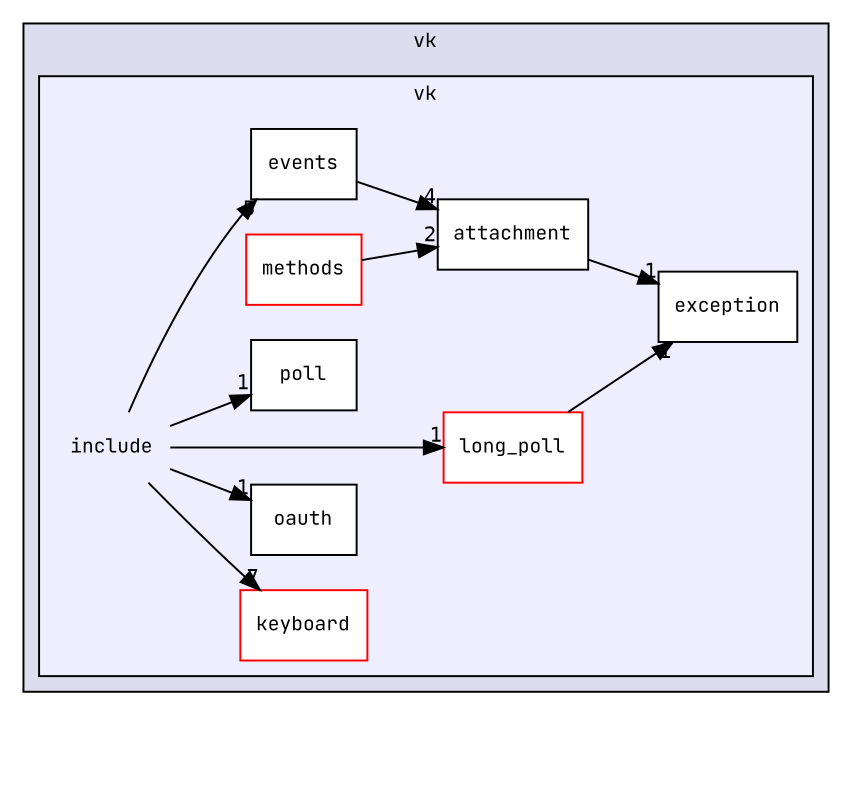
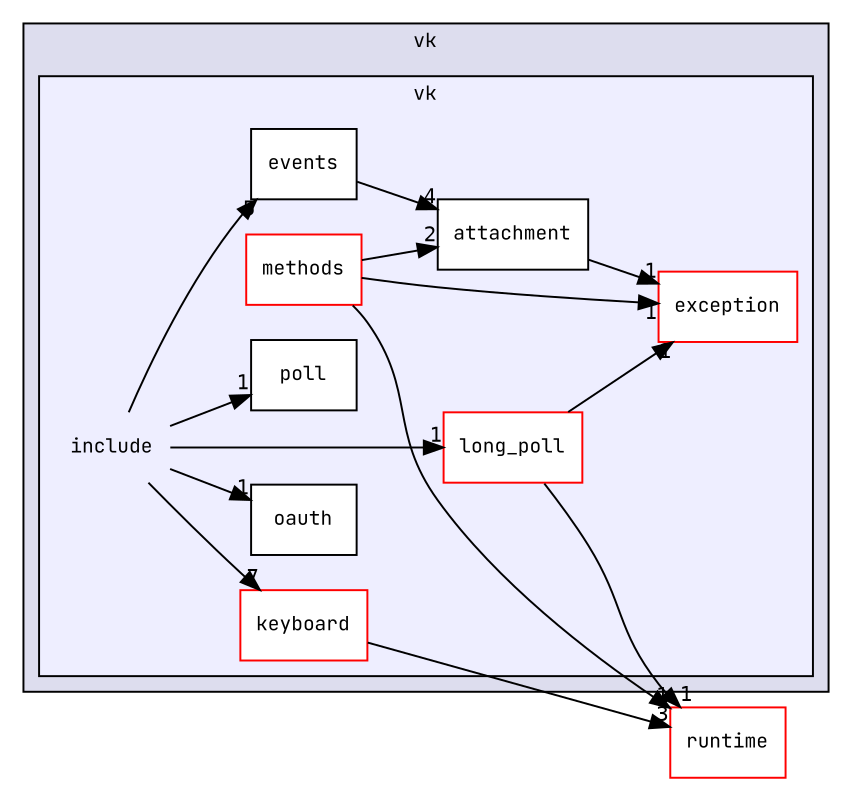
edge "methods" -> "exception": added
node "exception": color black -> red
node "runtime": added
